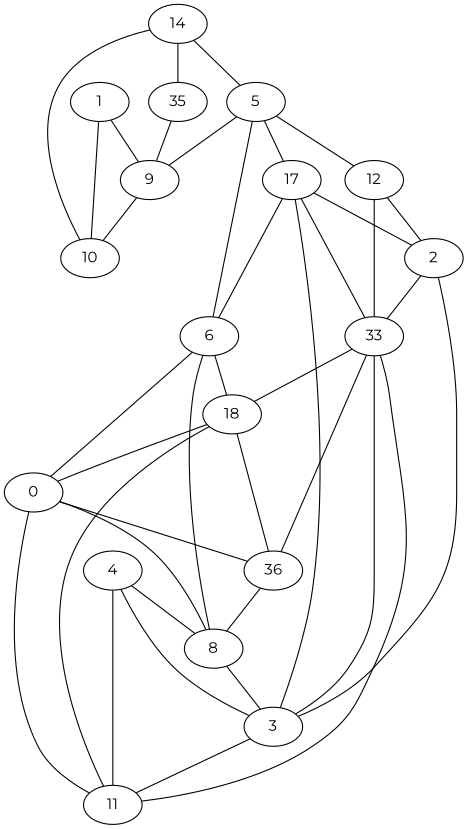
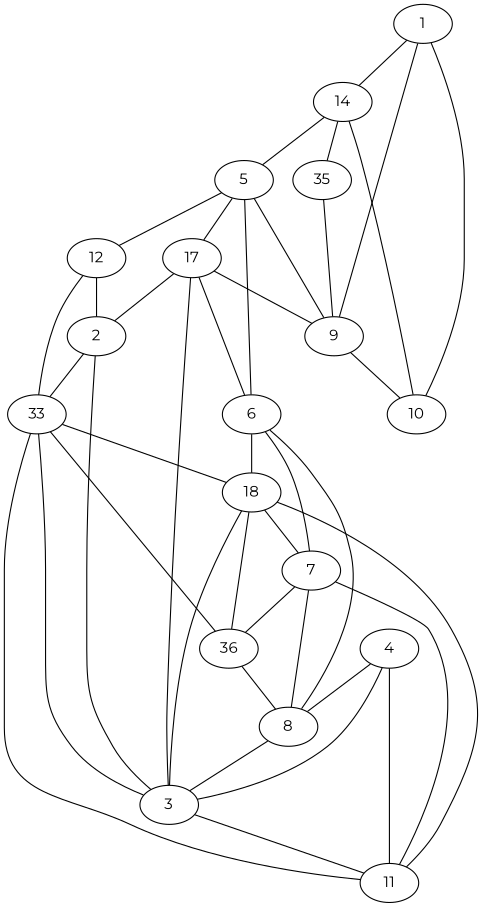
edge "1" -- "14": added
edge "17" -- "33": now "17" -- "9"
node "0": label "0" -> "7"
edge "18" -- "3": added
